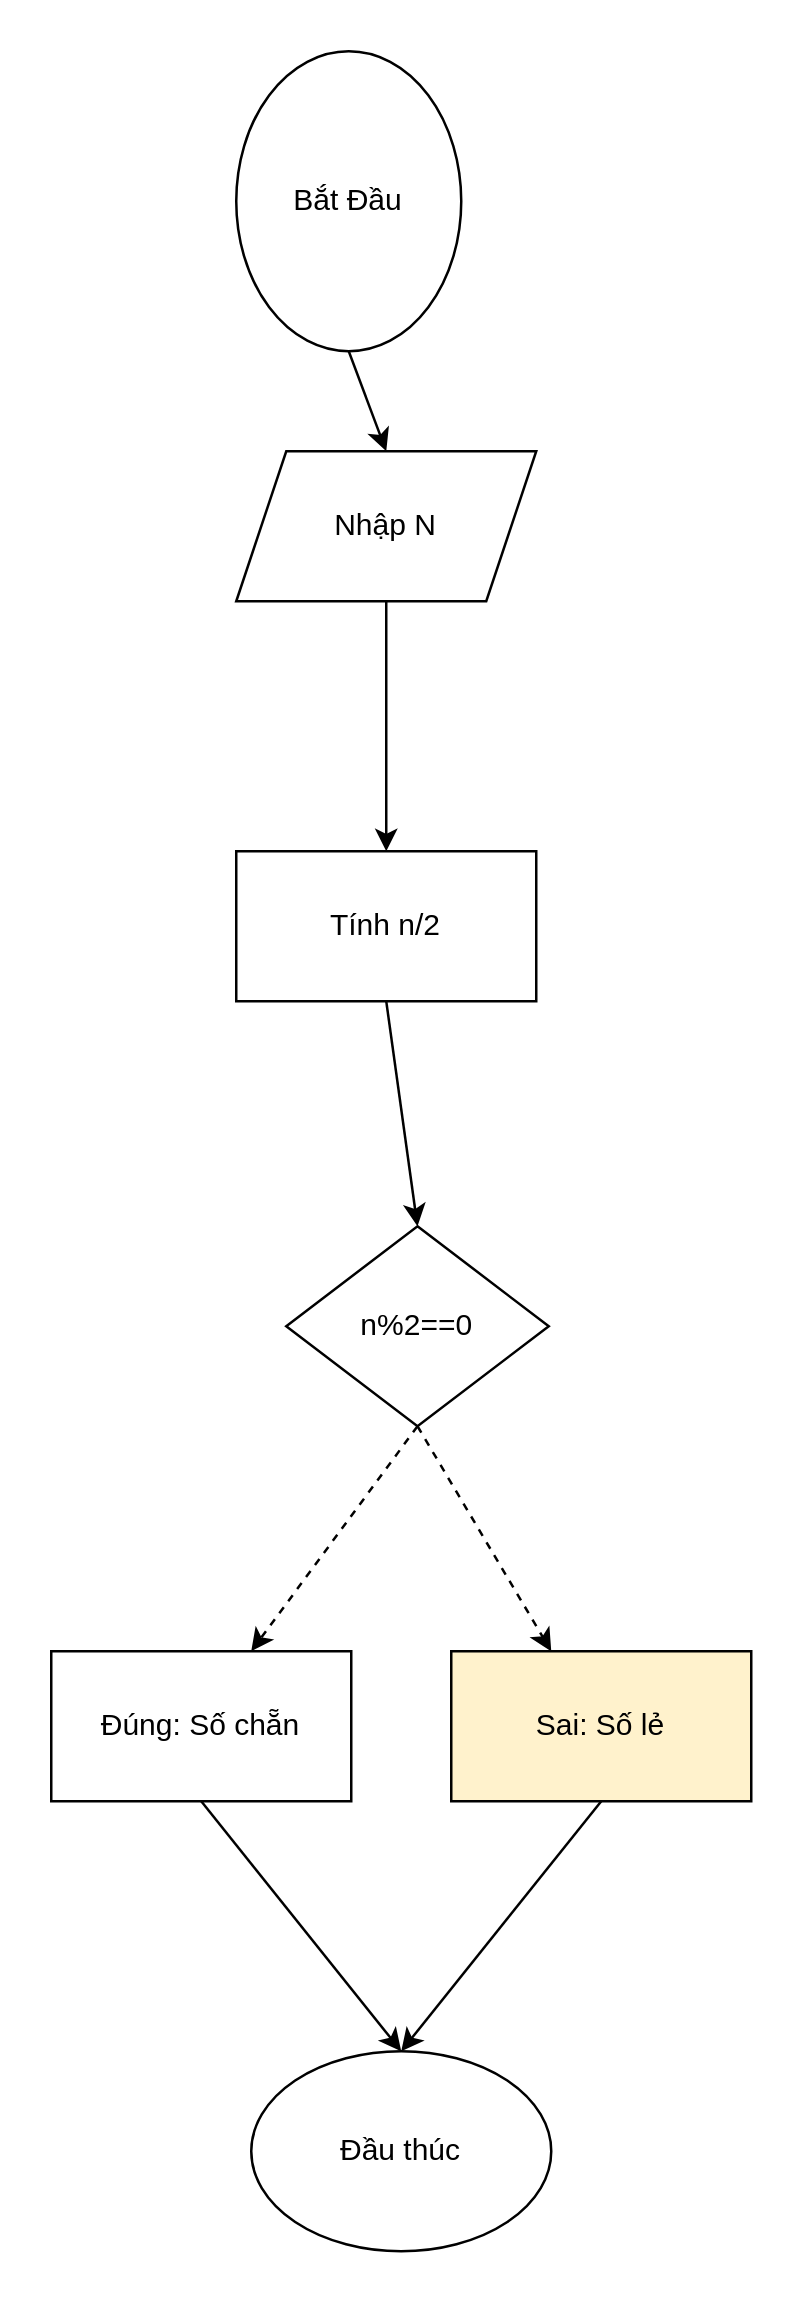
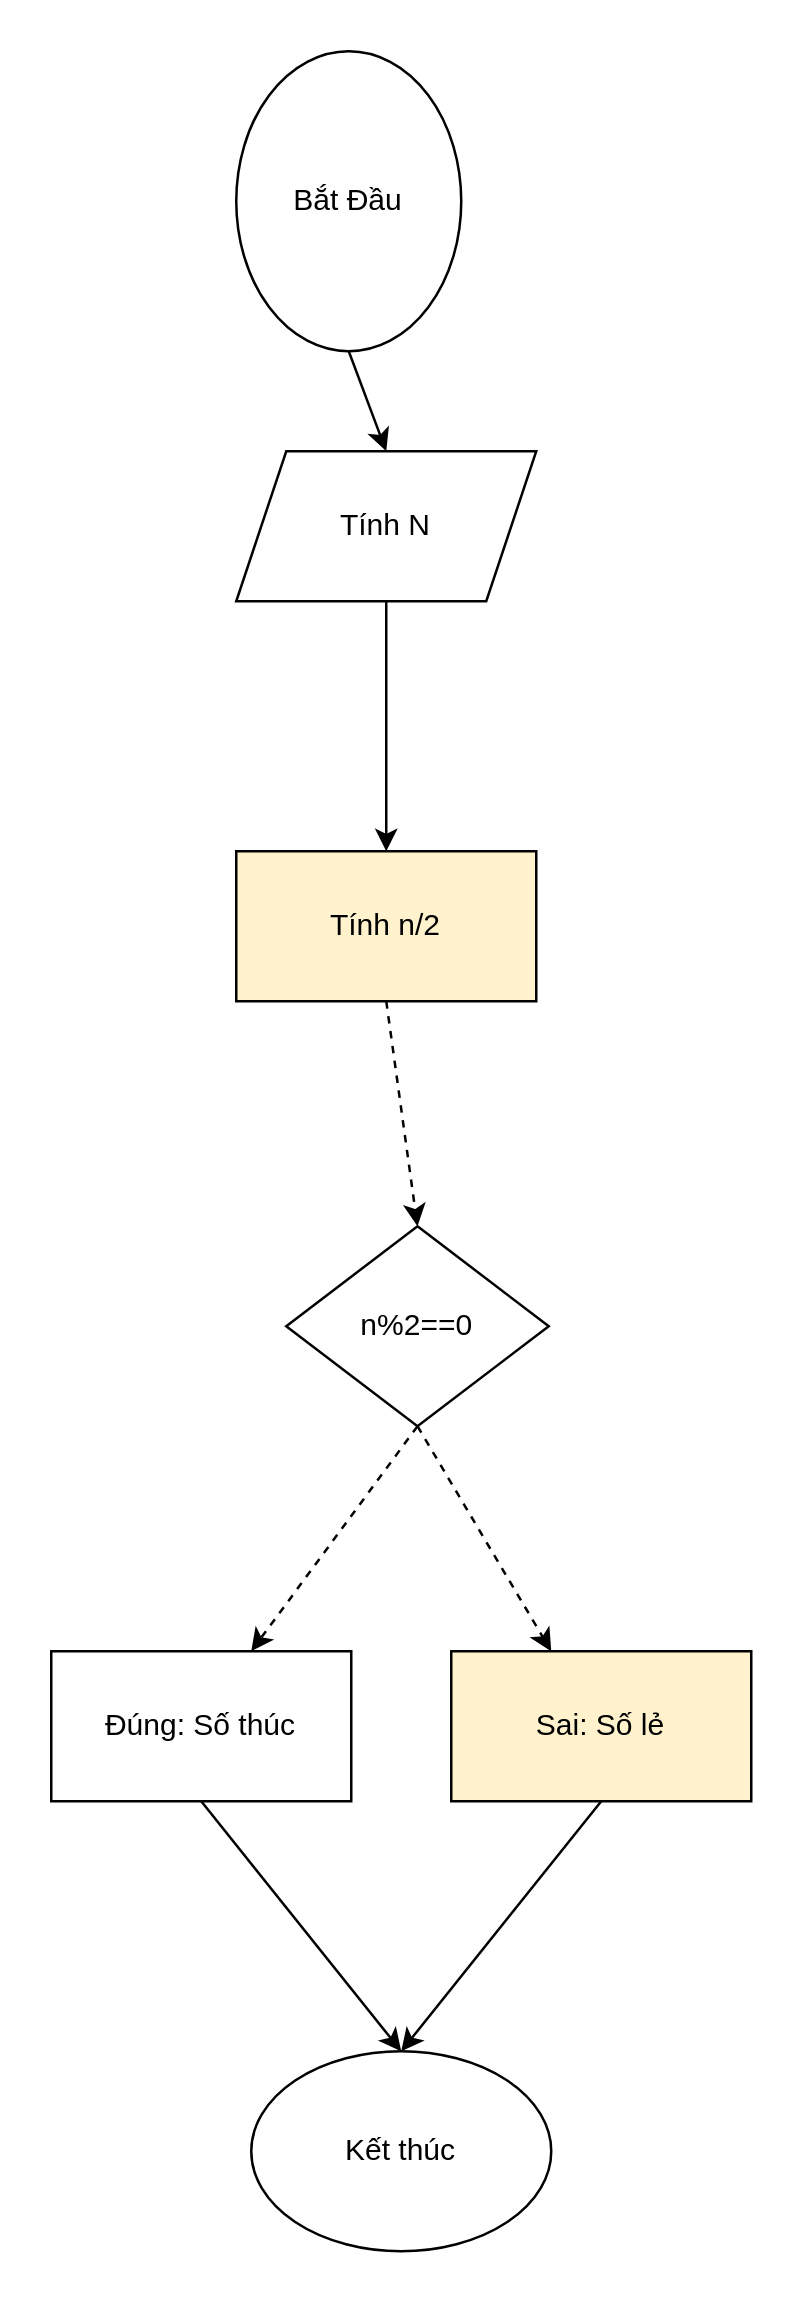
node "Nhập N": label "Nhập N" -> "Tính N"
node "Tính n/2": fillcolor #ffffff -> #fff2cc
edge "Tính n/2" -> "n%2==0": style solid -> dashed
node "Đúng: Số chẵn": label "Đúng: Số chẵn" -> "Đúng: Số thúc"
node "Đầu thúc": label "Đầu thúc" -> "Kết thúc"
